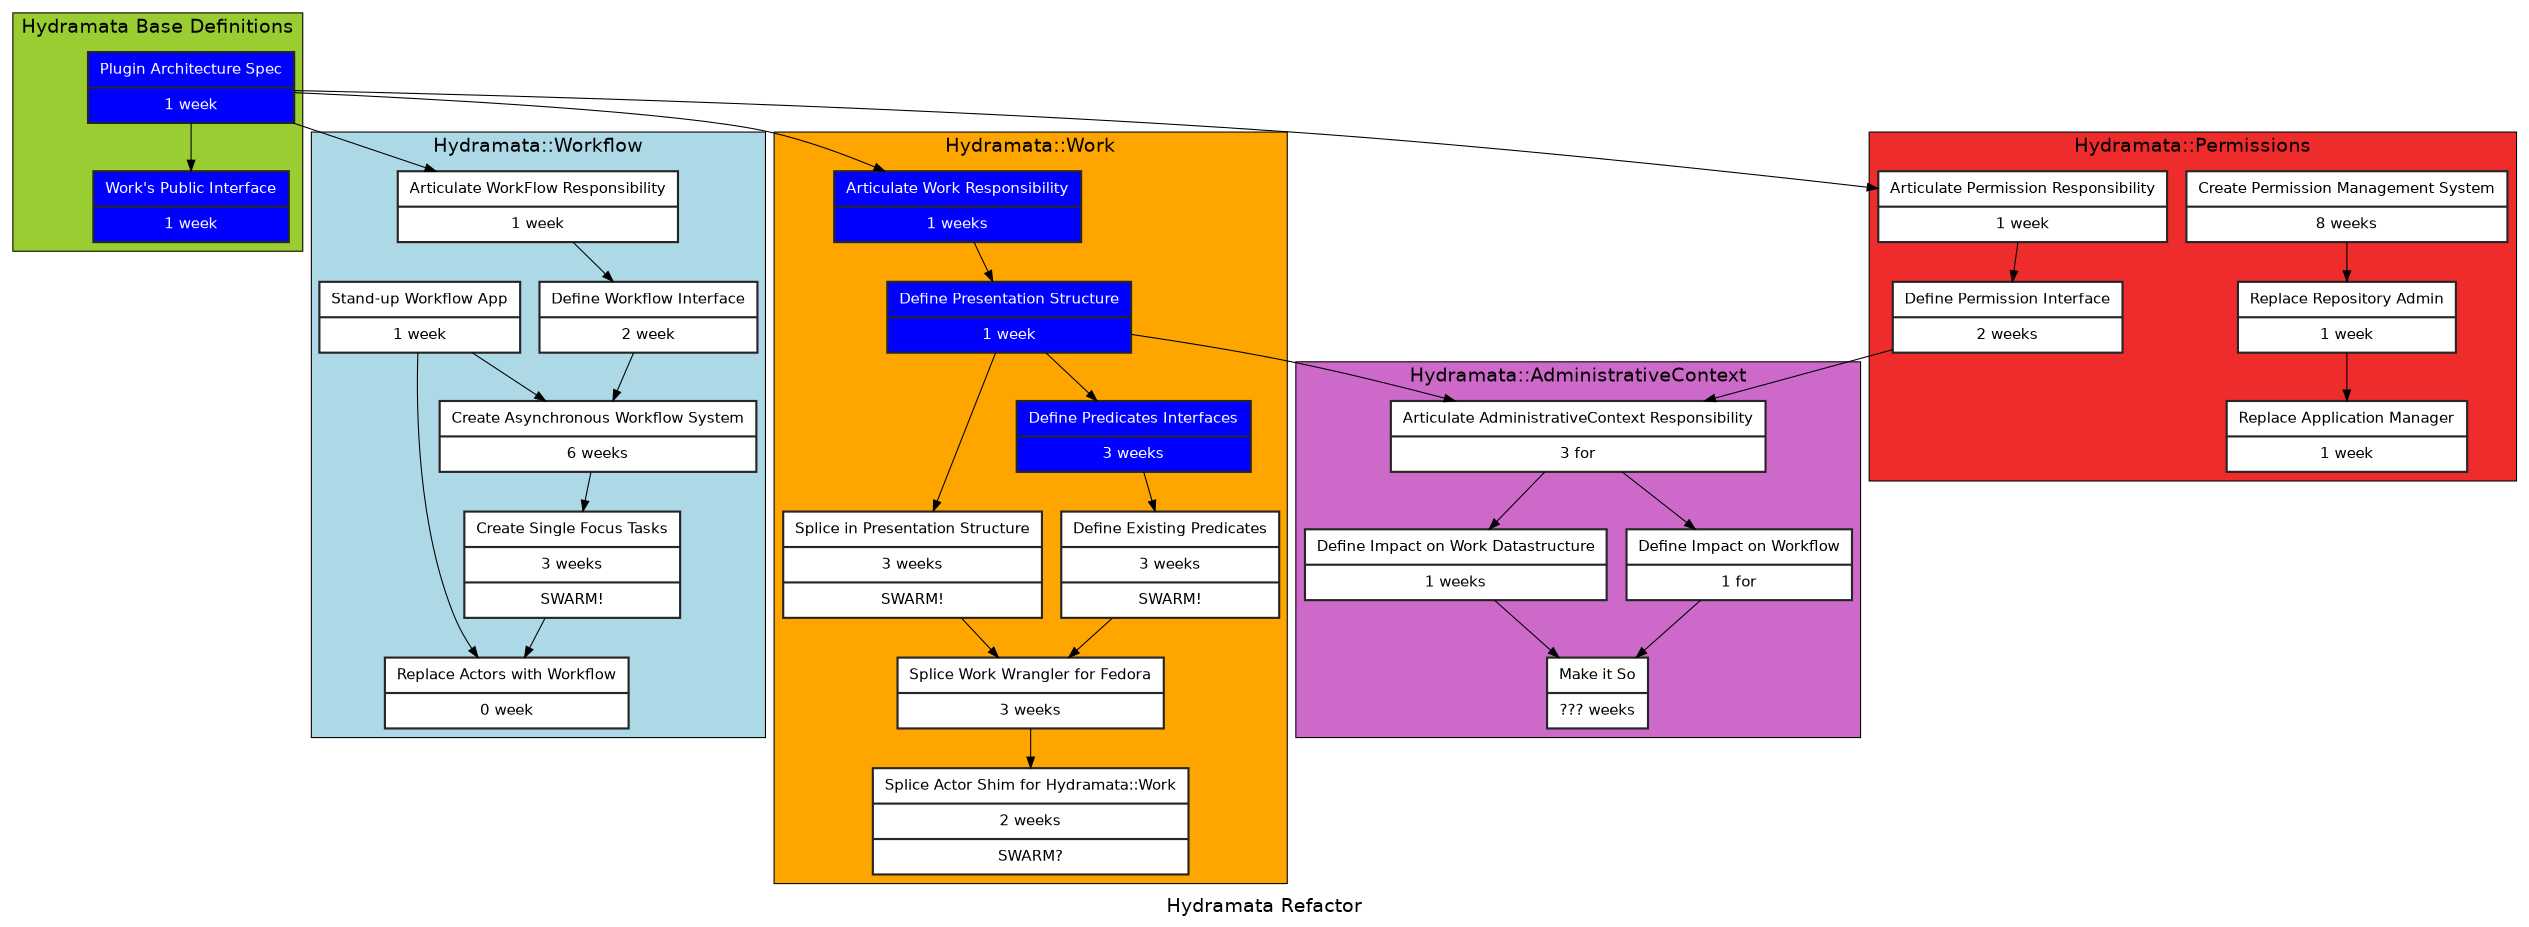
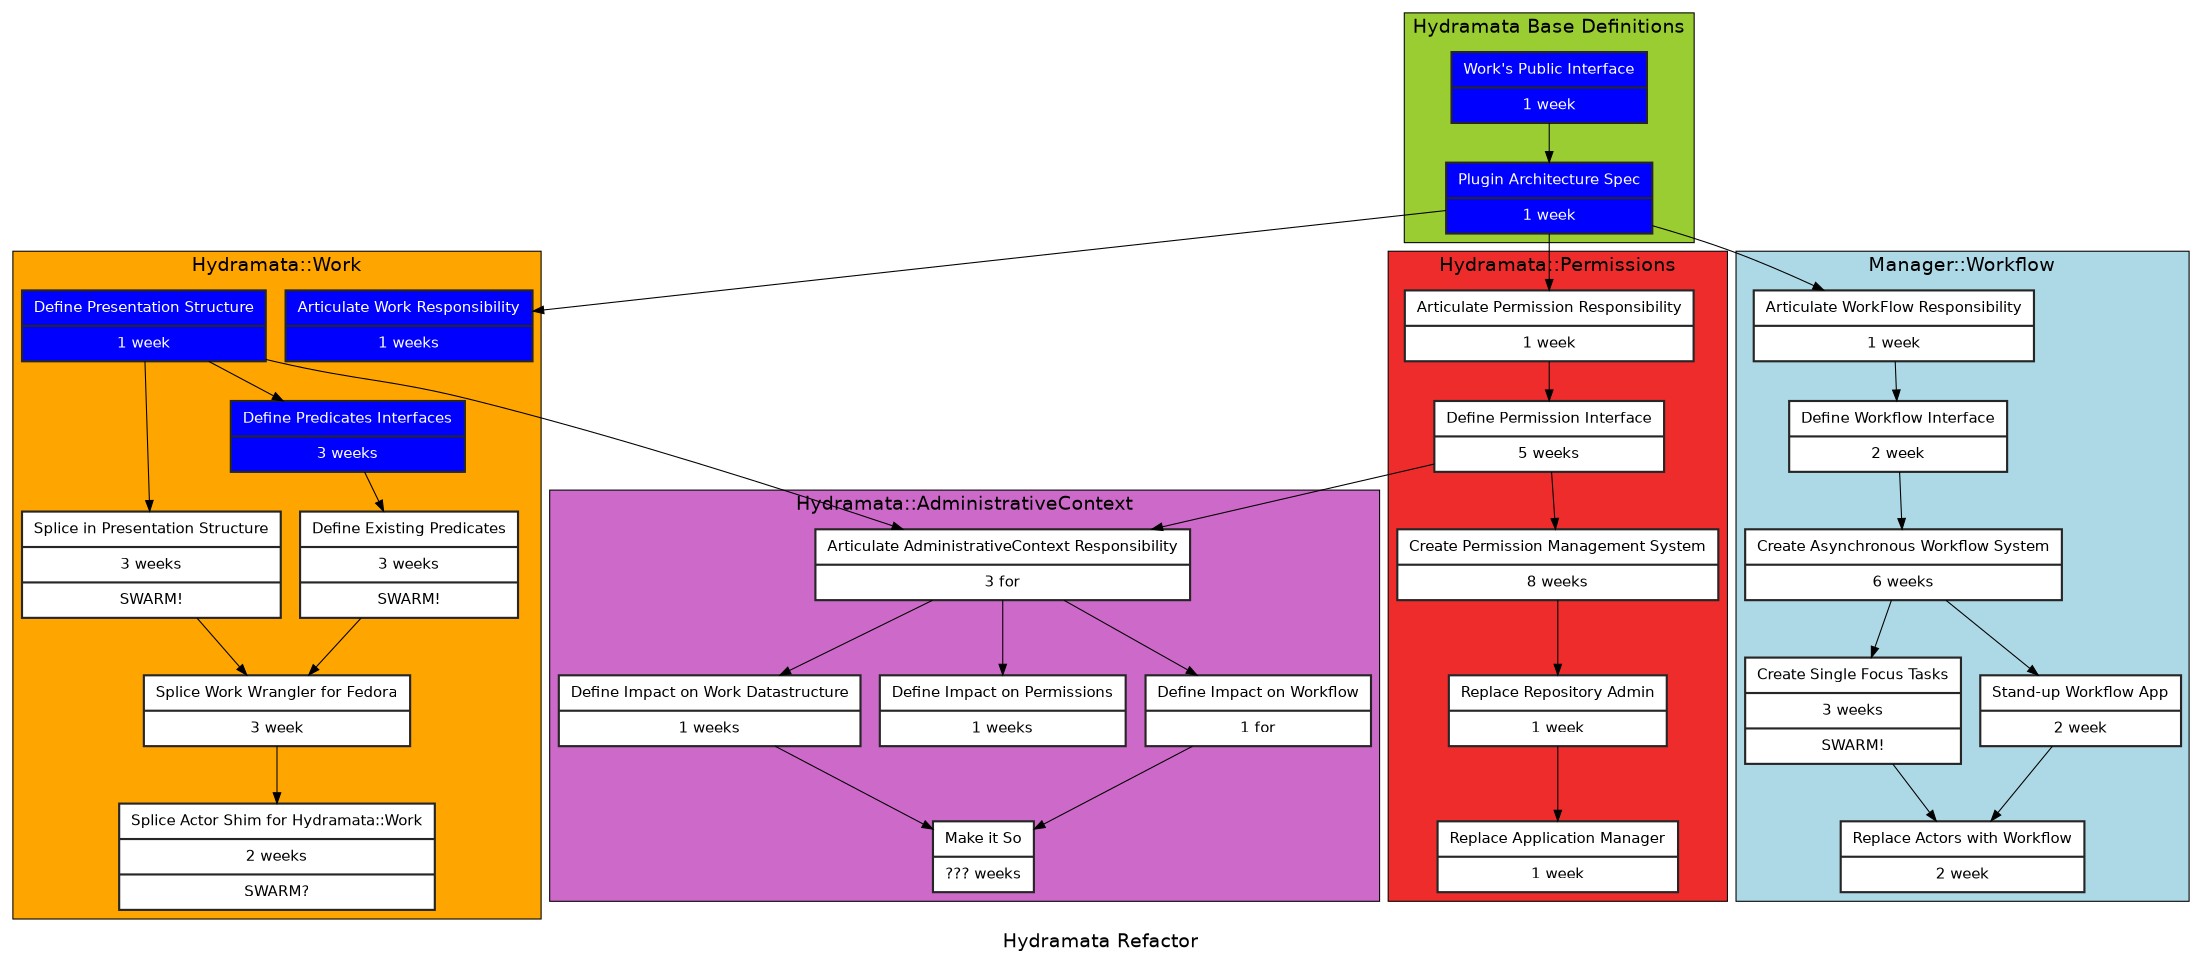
edge "Plugin Architecture Spec" -> "Work's Public Interface": reversed
cluster "Hydramata::Workflow": label "Hydramata::Workflow" -> "Manager::Workflow"
edge "Articulate Work Responsibility" -> "Define Presentation Structure": removed
node "Stand-up Workflow App": text "1 week" -> "2 week"
node "Define Permission Interface": text "2 weeks" -> "5 weeks"
edge "Stand-up Workflow App" -> "Create Asynchronous Workflow System": reversed
edge "Define Permission Interface" -> "Create Permission Management System": added
node "Replace Actors with Workflow": text "0 week" -> "2 week"
node "Splice Work Wrangler for Fedora": text "3 weeks" -> "3 week"
node "Define Impact on Permissions": added
